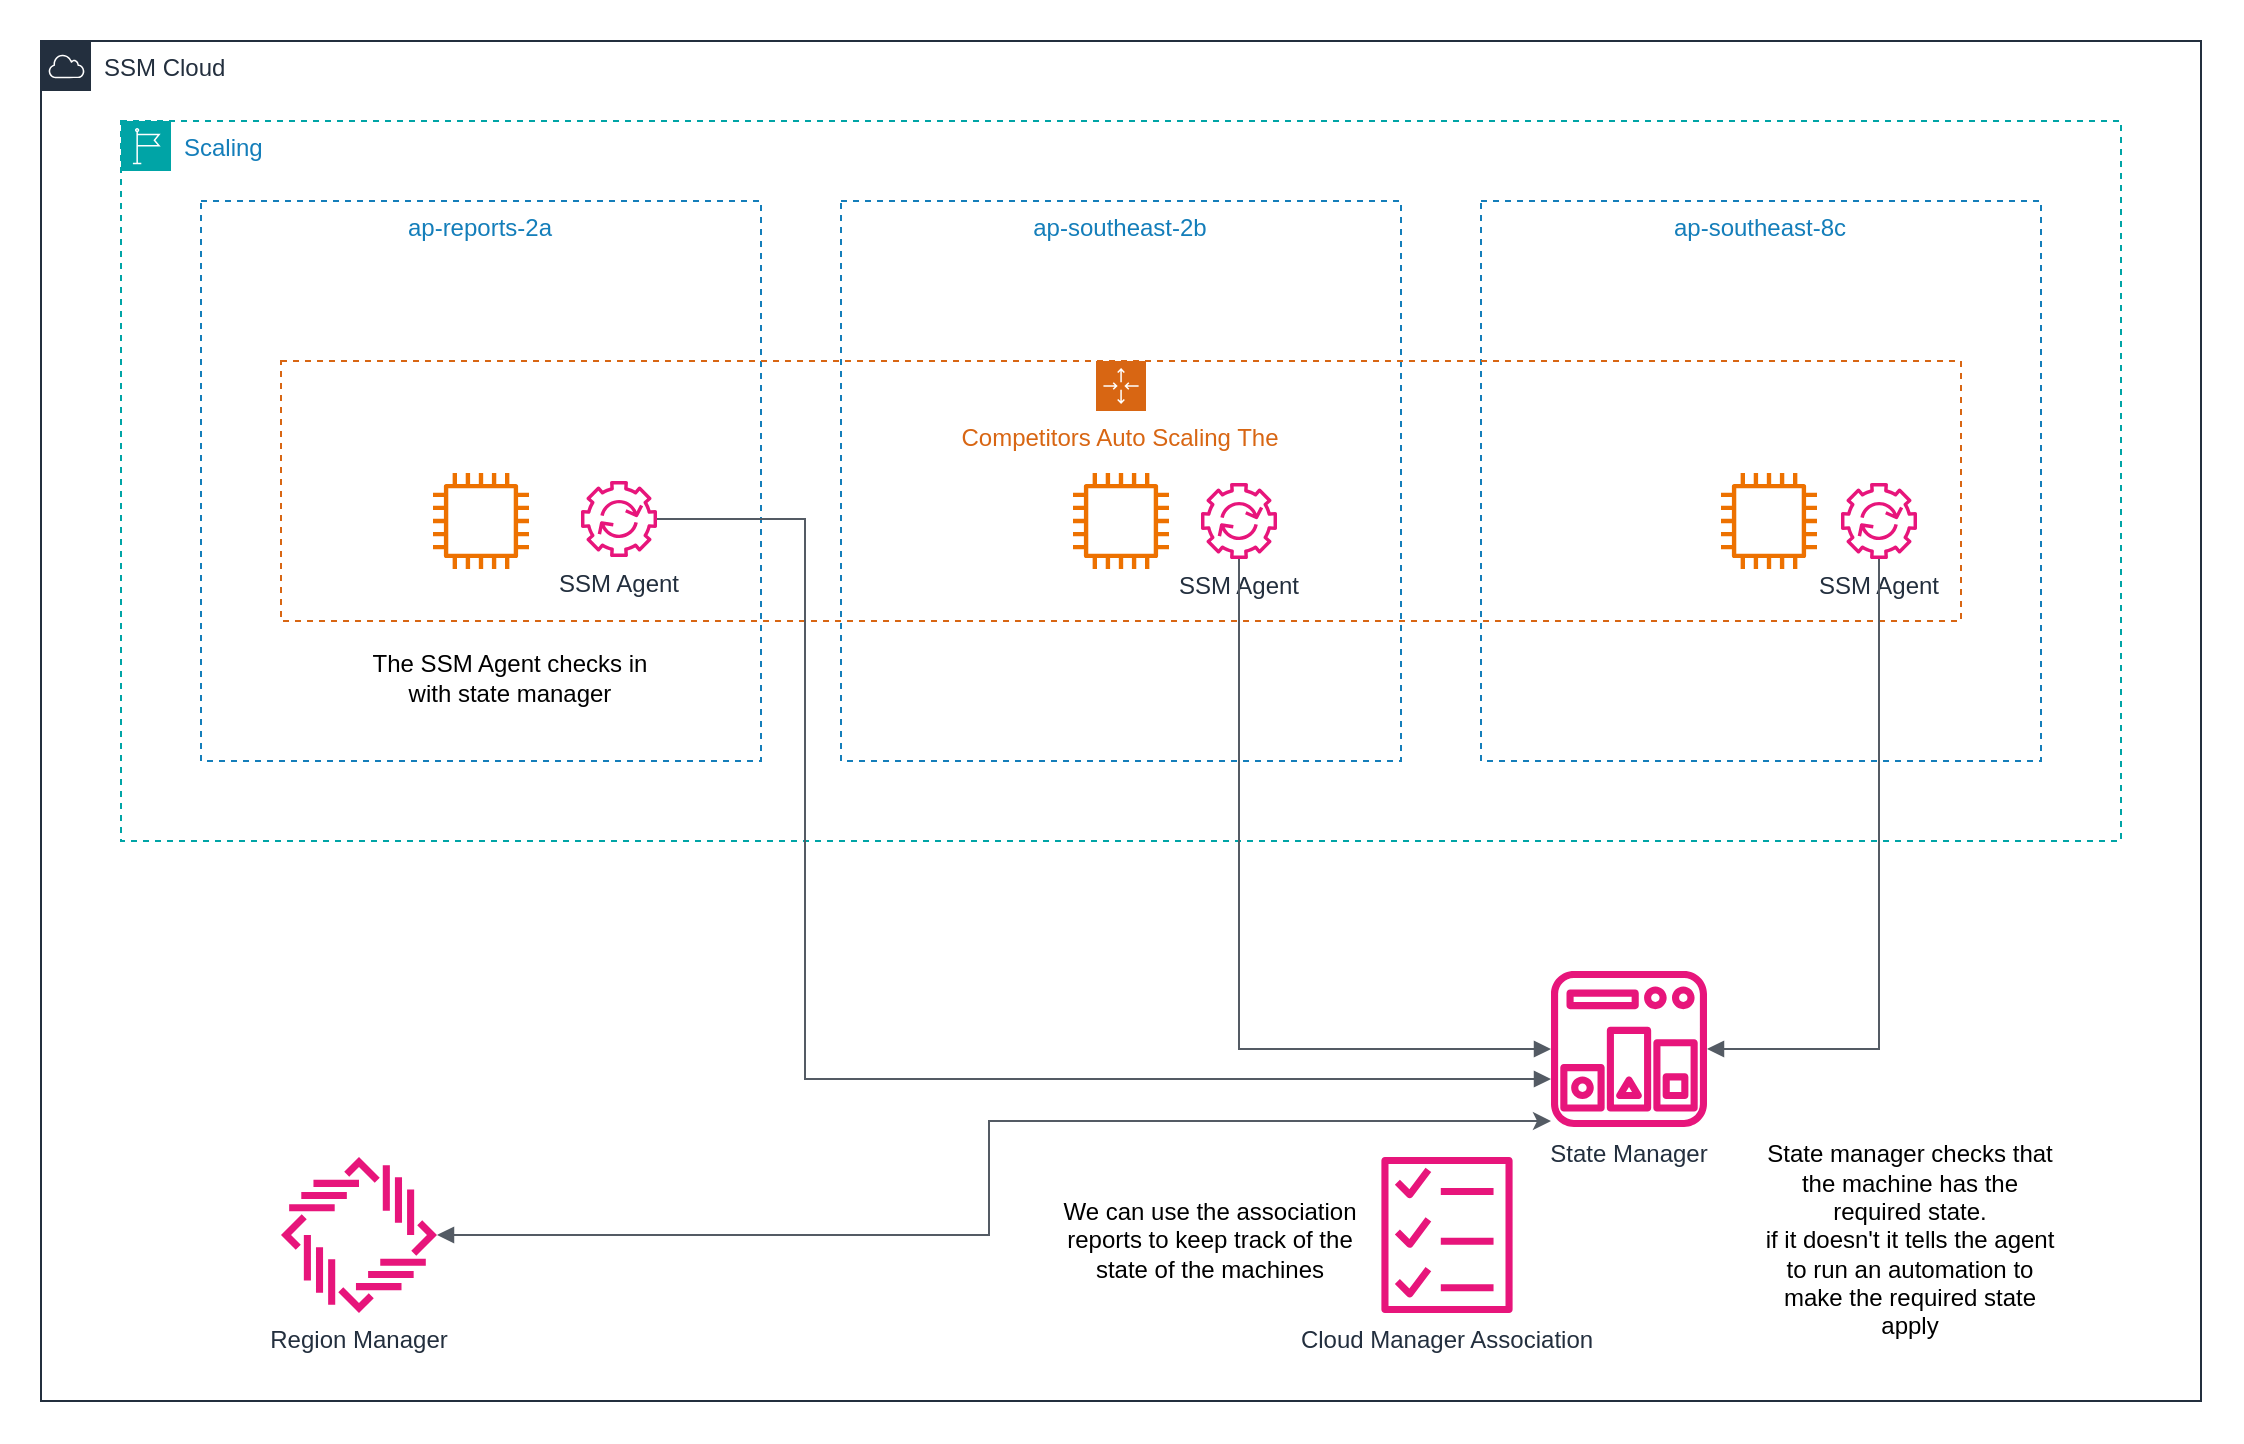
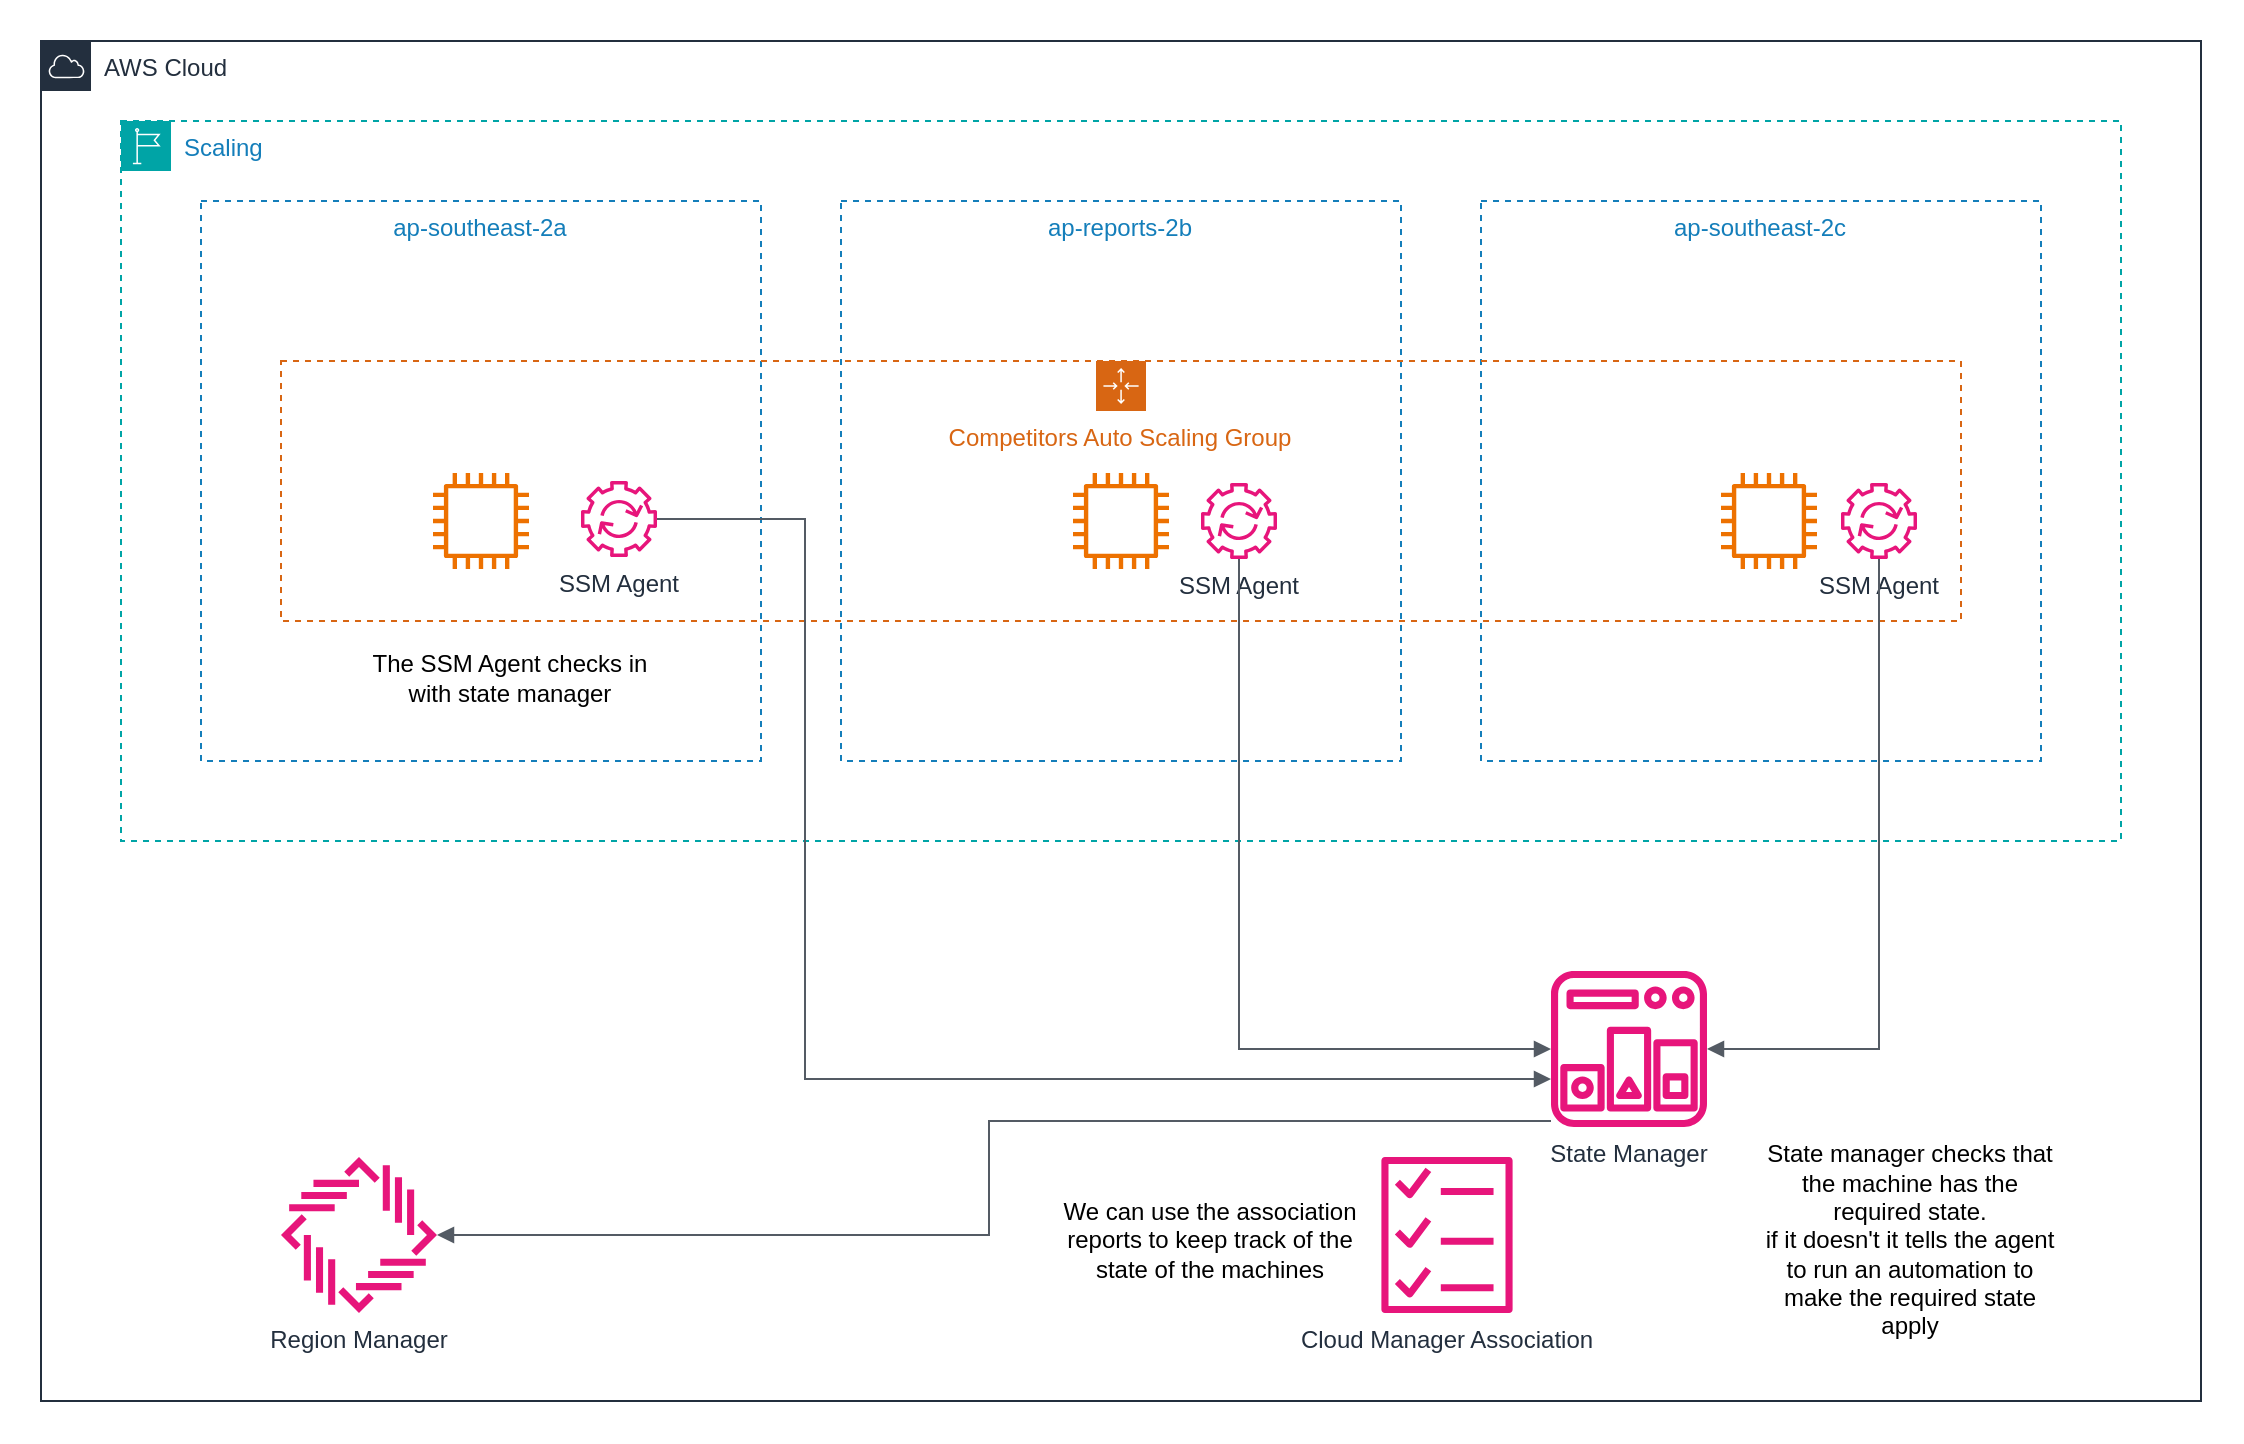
node "SSM Cloud": label "SSM Cloud" -> "AWS Cloud"
node "ap-reports-2a": label "ap-reports-2a" -> "ap-southeast-2a"
node "ap-southeast-2b": label "ap-southeast-2b" -> "ap-reports-2b"
node "ap-southeast-8c": label "ap-southeast-8c" -> "ap-southeast-2c"
node "Competitors Auto Scaling The": label "Competitors Auto Scaling The" -> "Competitors Auto Scaling Group"
edge "State Manager" -- "Region Manager": arrowhead classic -> none
